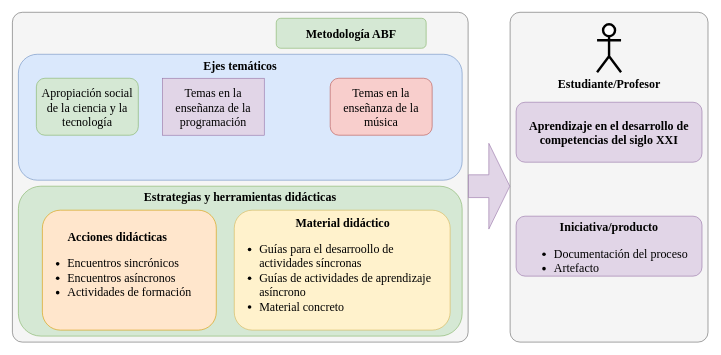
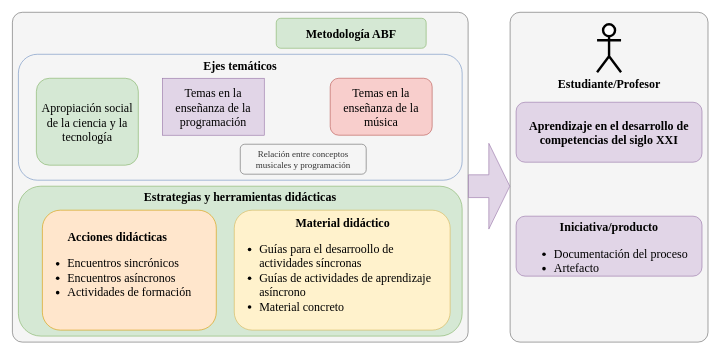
node "Ejes temáticos": fillcolor #dae8fc -> #f5f5f5
node "Apropiación social de la ciencia y la tecnología": size 102x57 -> 102x87
node "Relación entre conceptos musicales y programación": added
